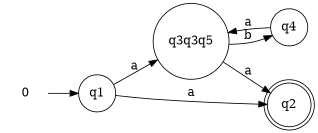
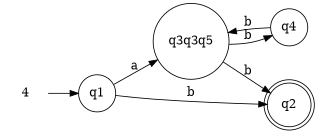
edge "q4" -> "q3q3q5": label "a" -> "b"
edge "q3q3q5" -> "q2": label "a" -> "b"
node "0": label "0" -> "4"
edge "q1" -> "q2": label "a" -> "b"
